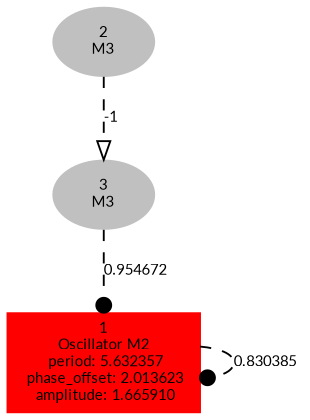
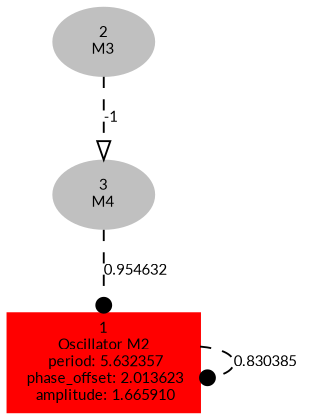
node "3": text "M3" -> "M4"
edge "3" -> "1": label "0.954672 " -> "0.954632 "
